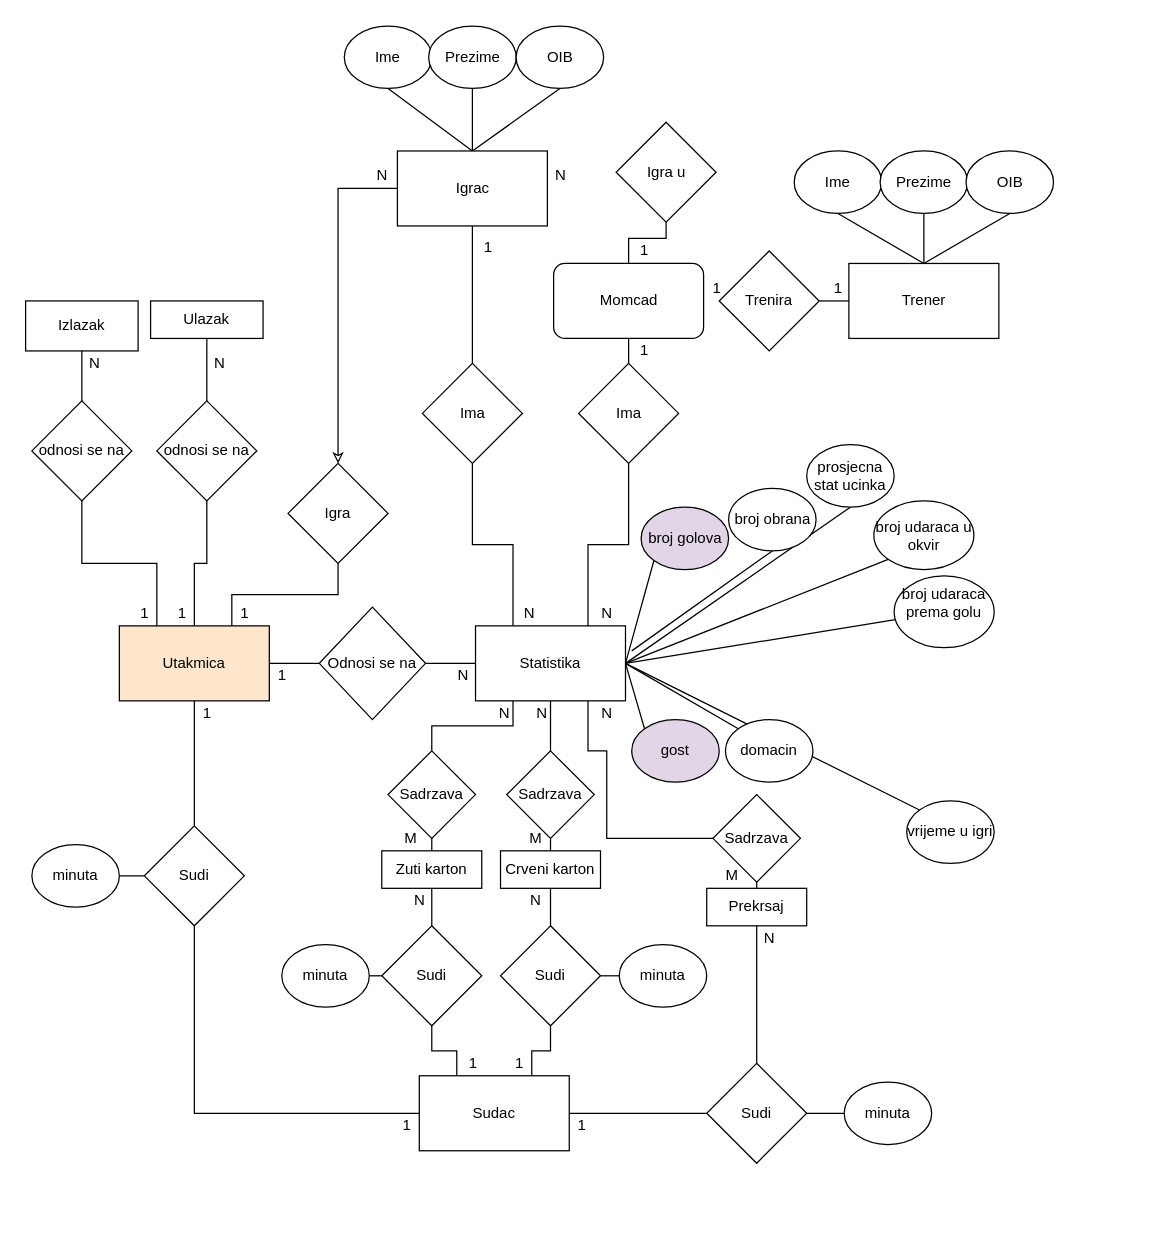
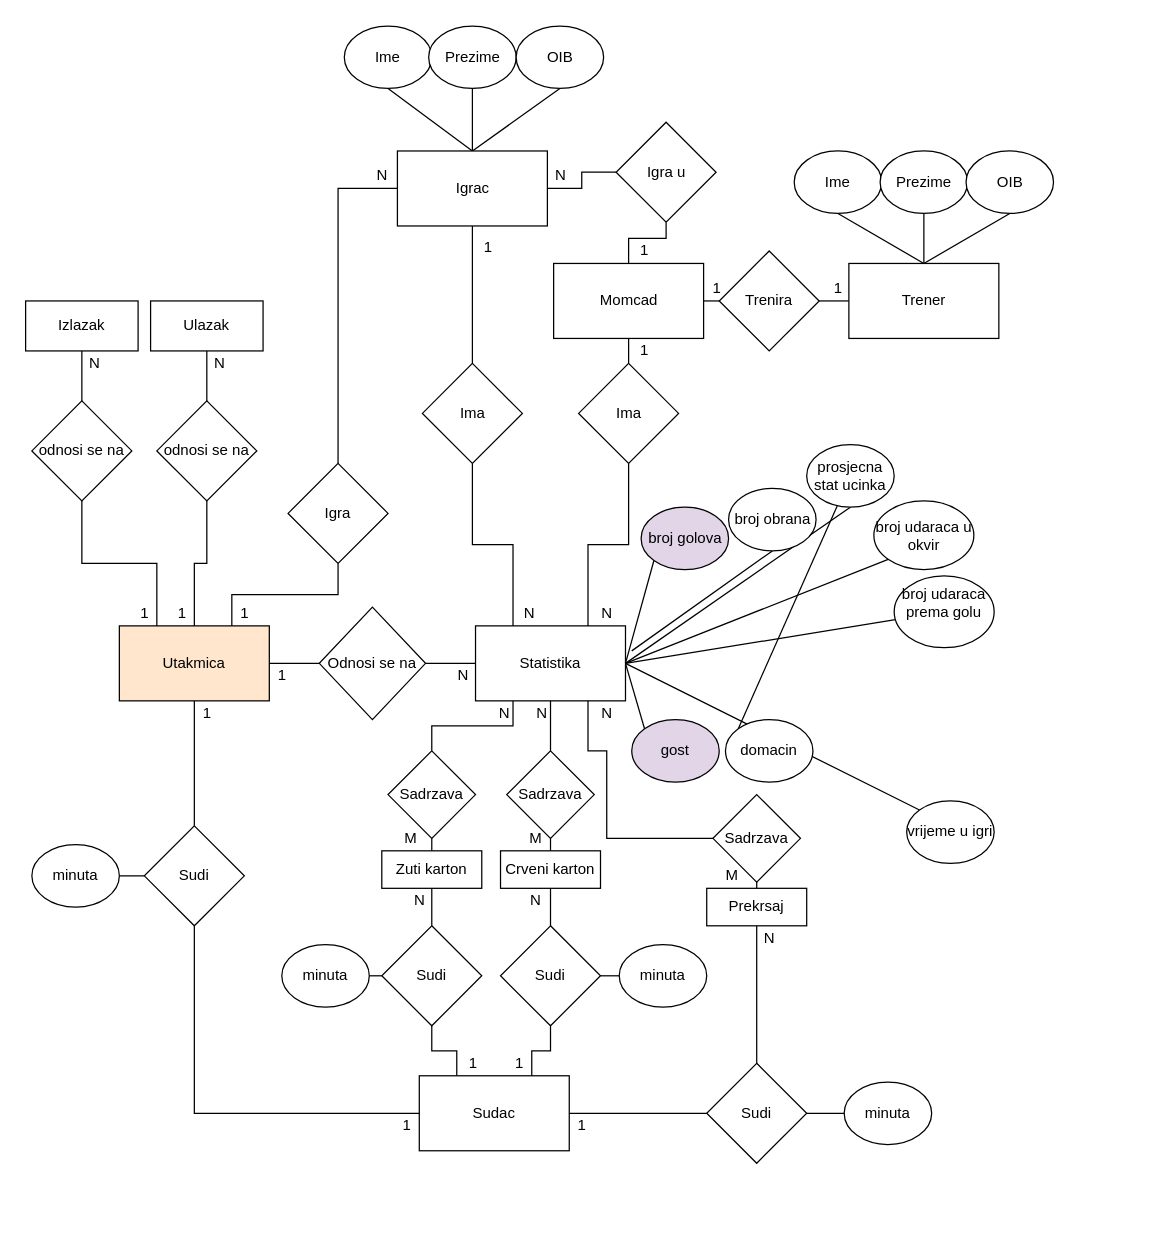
edge "Igra u" -- "Igrac": added
node "Momcad": shape rounded rectangle -> rectangle
edge "Momcad" -- "Trenira": added
node "Ulazak": size 113x38 -> 113x50
edge "Igrac" -> "Igra": arrowhead classic -> none
edge "Statistika" -- "domacin": now "prosjecna stat ucinka" -- "domacin"
